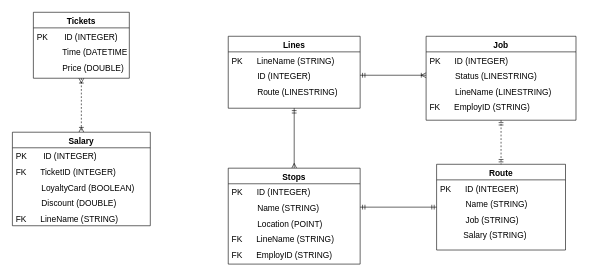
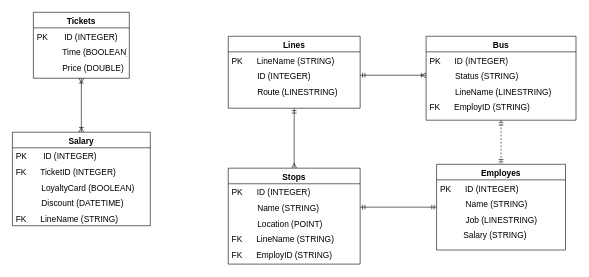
node "Job": label "Job" -> "Bus"
node "Time (DATETIME)": label "Time (DATETIME)" -> "Time (BOOLEAN)"
node "Status (LINESTRING)": label "Status (LINESTRING)" -> "Status (STRING)"
edge "Tickets" -- "Salary": style dashed -> solid
node "Route": label "Route" -> "Employes"
node "Discount (DOUBLE)": label "Discount (DOUBLE)" -> "Discount (DATETIME)"
node "Job (STRING)": label "Job (STRING)" -> "Job (LINESTRING)"
